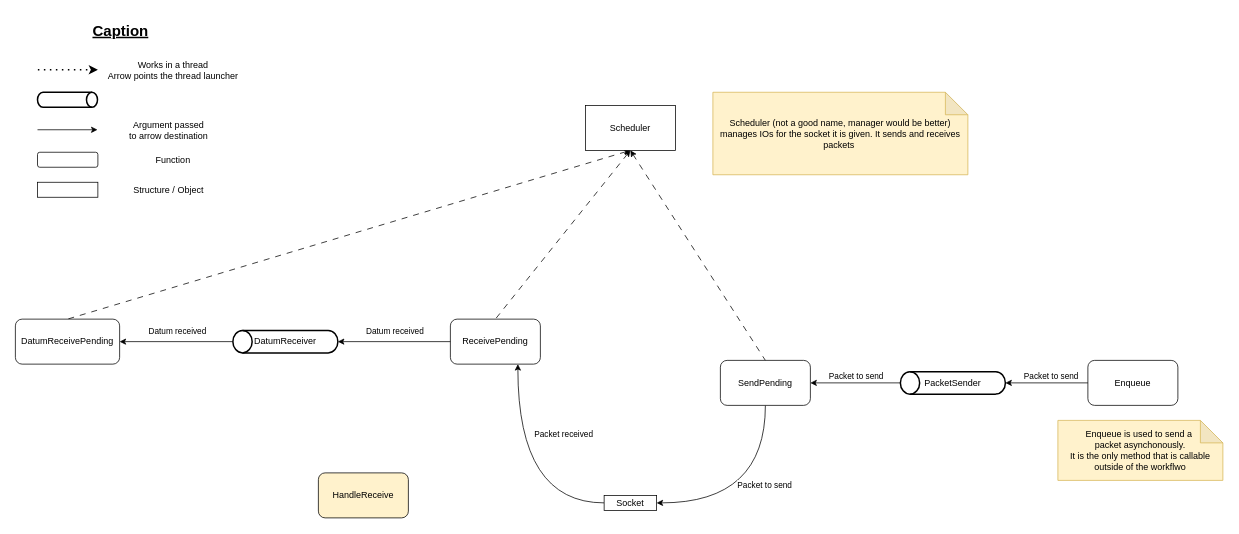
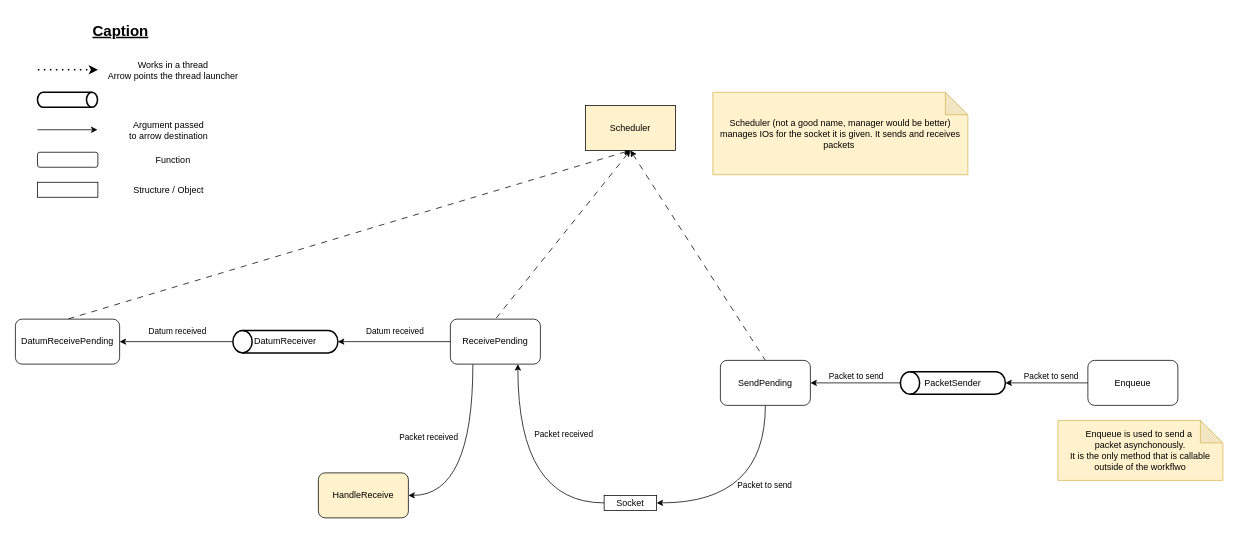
node "Scheduler": fillcolor #ffffff -> #fff2cc
edge "ReceivePending" -> "HandleReceive": added, label "Packet received"
